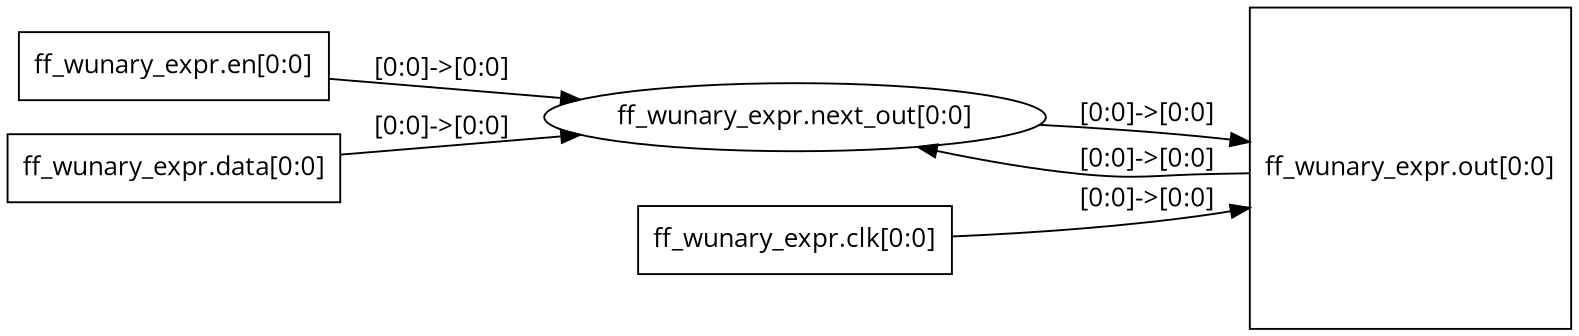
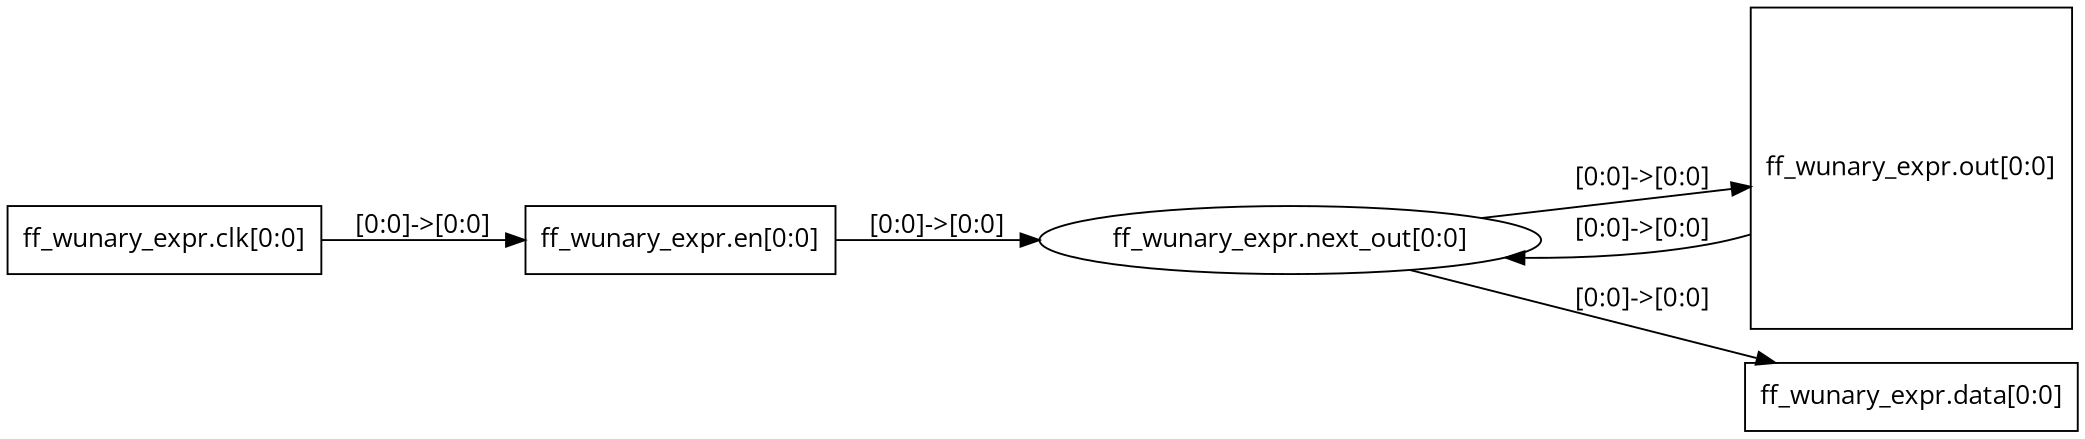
edge "ff_wunary_expr.data[0:0]" -> "ff_wunary_expr.next_out[0:0]": reversed
edge "ff_wunary_expr.clk[0:0]" -> "ff_wunary_expr.out[0:0]": now "ff_wunary_expr.clk[0:0]" -> "ff_wunary_expr.en[0:0]"
